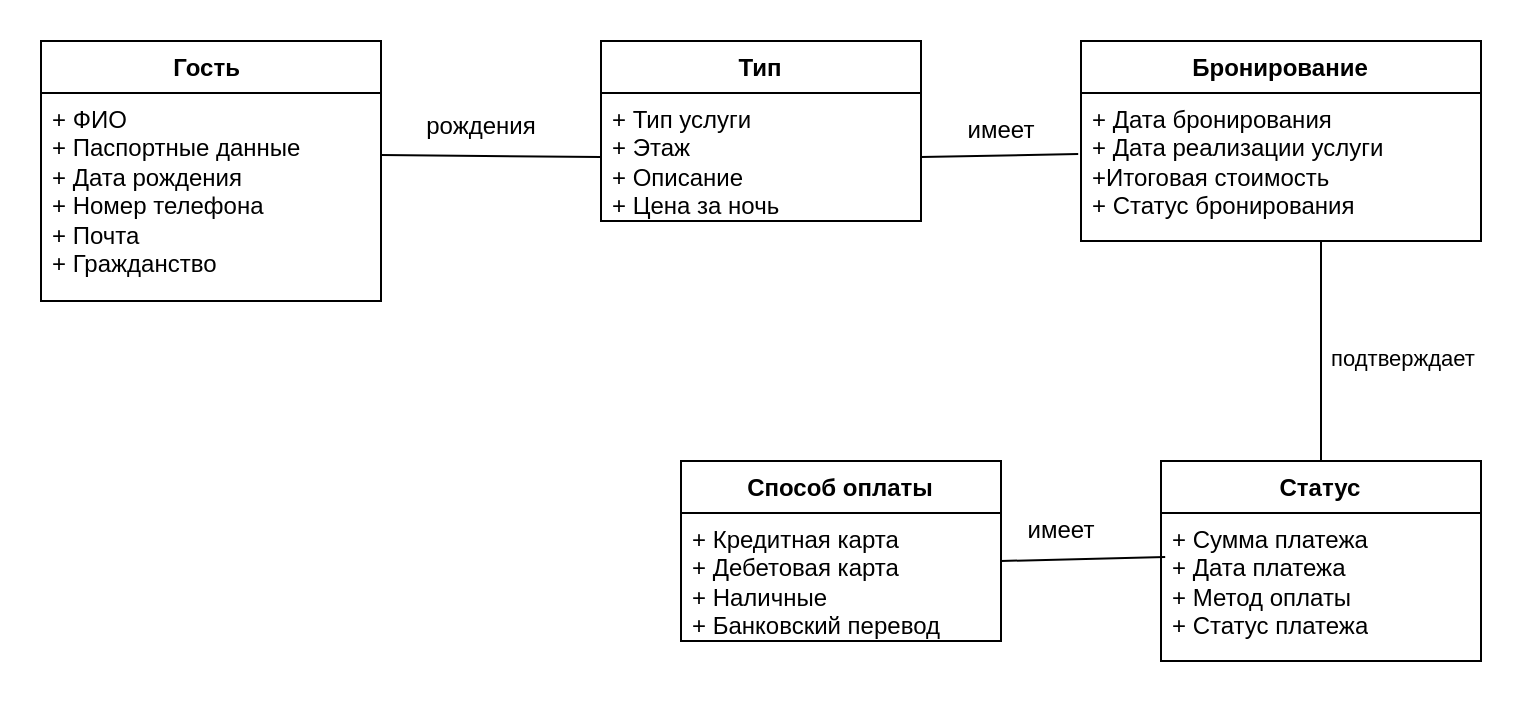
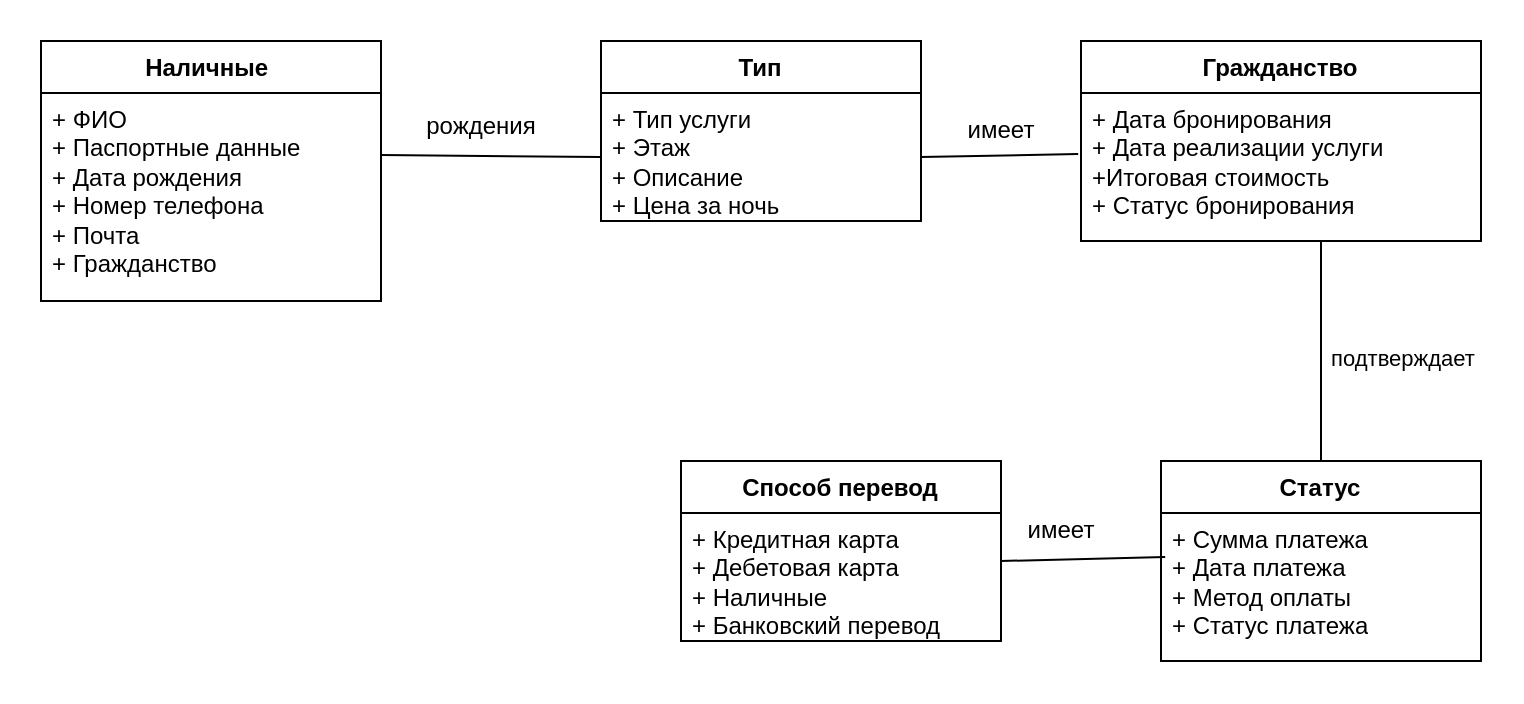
node "Гость": label "Гость" -> "Наличные"
node "Бронирование": label "Бронирование" -> "Гражданство"
node "Способ оплаты": label "Способ оплаты" -> "Способ перевод"
